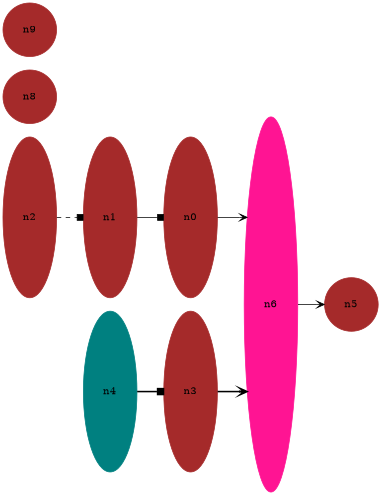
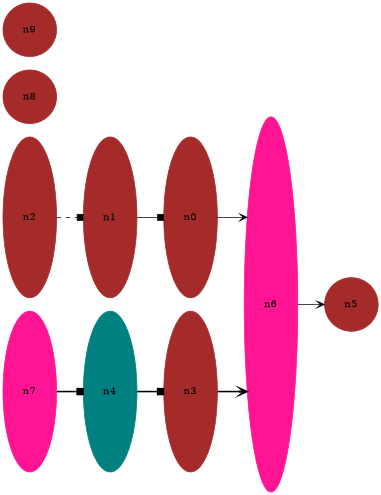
node "n7": added
